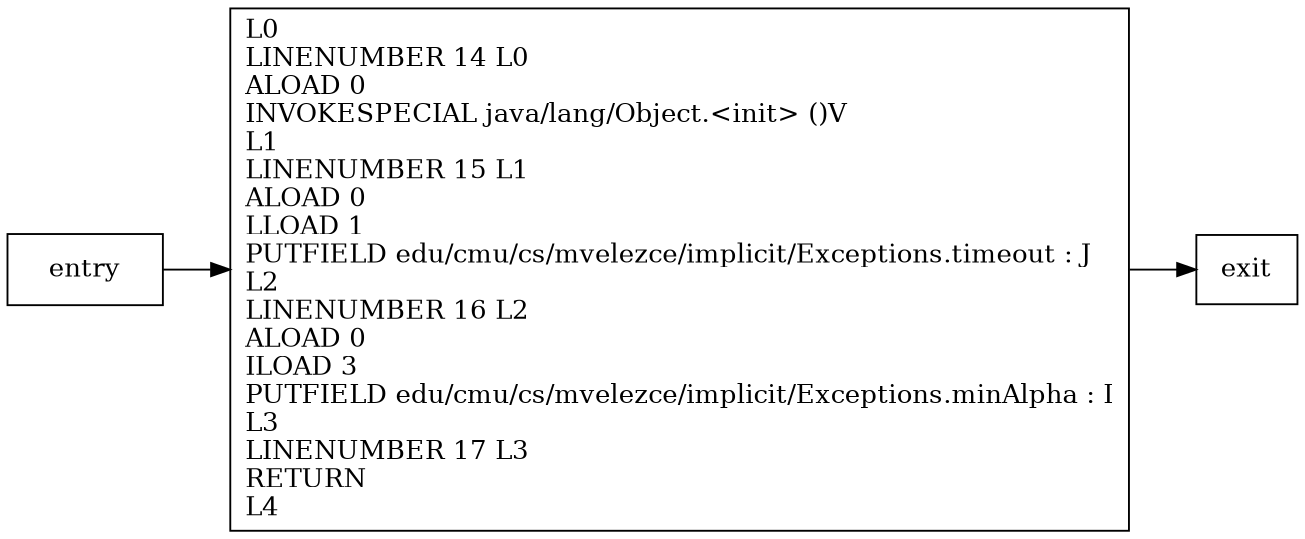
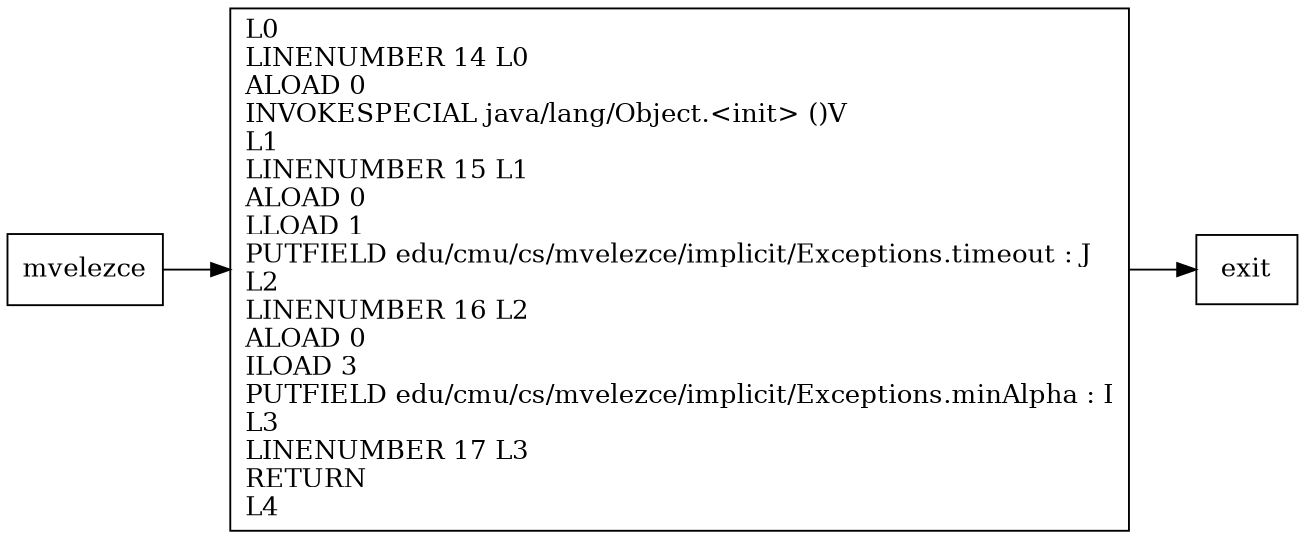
node "entry": label "entry" -> "mvelezce"
